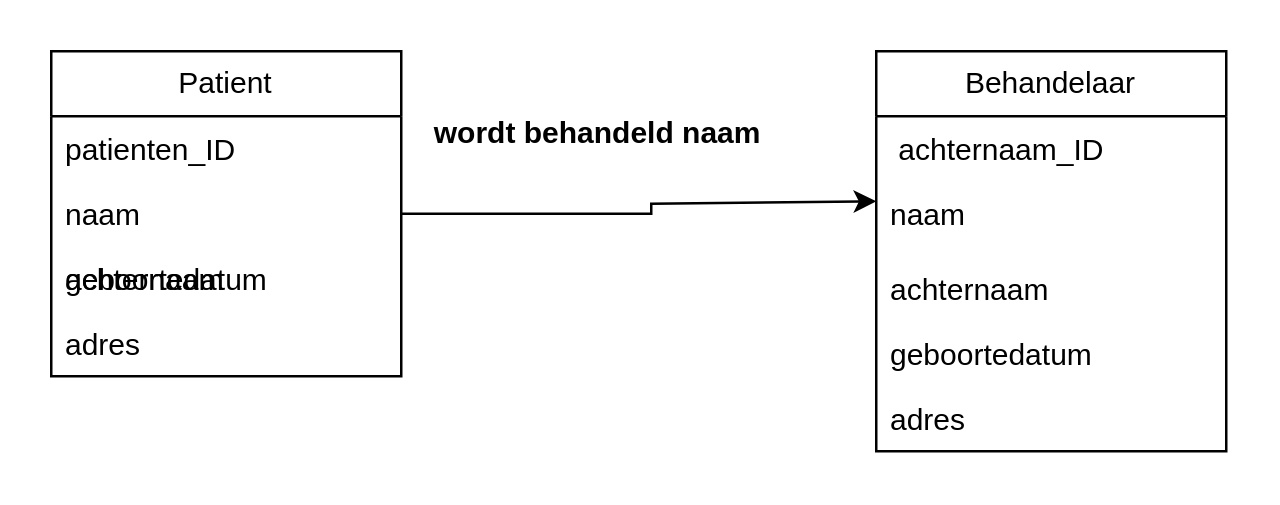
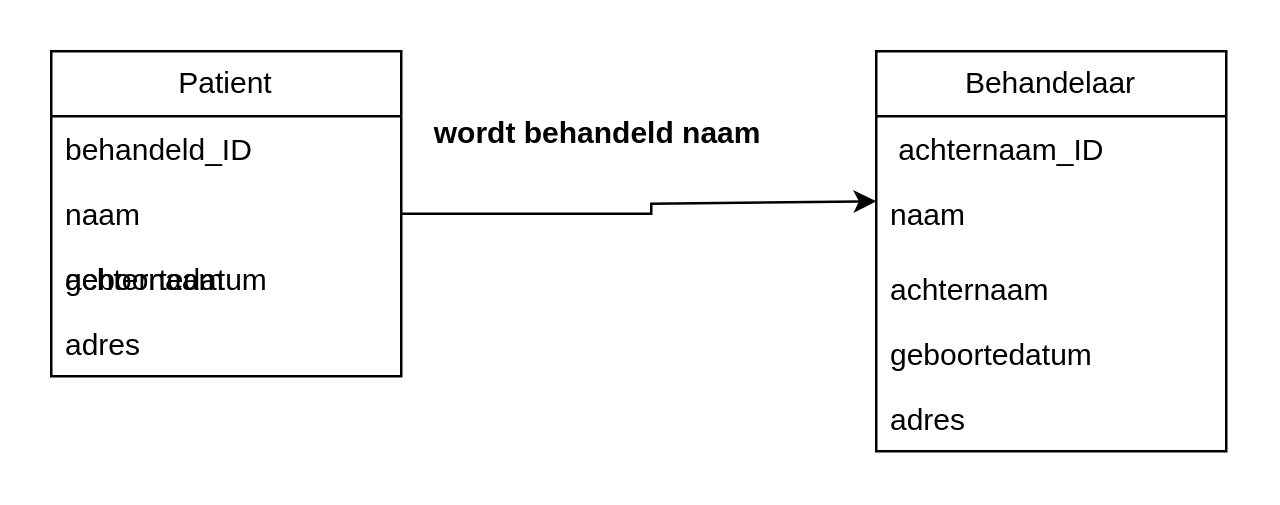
node "patienten_ID": label "patienten_ID" -> "behandeld_ID"
